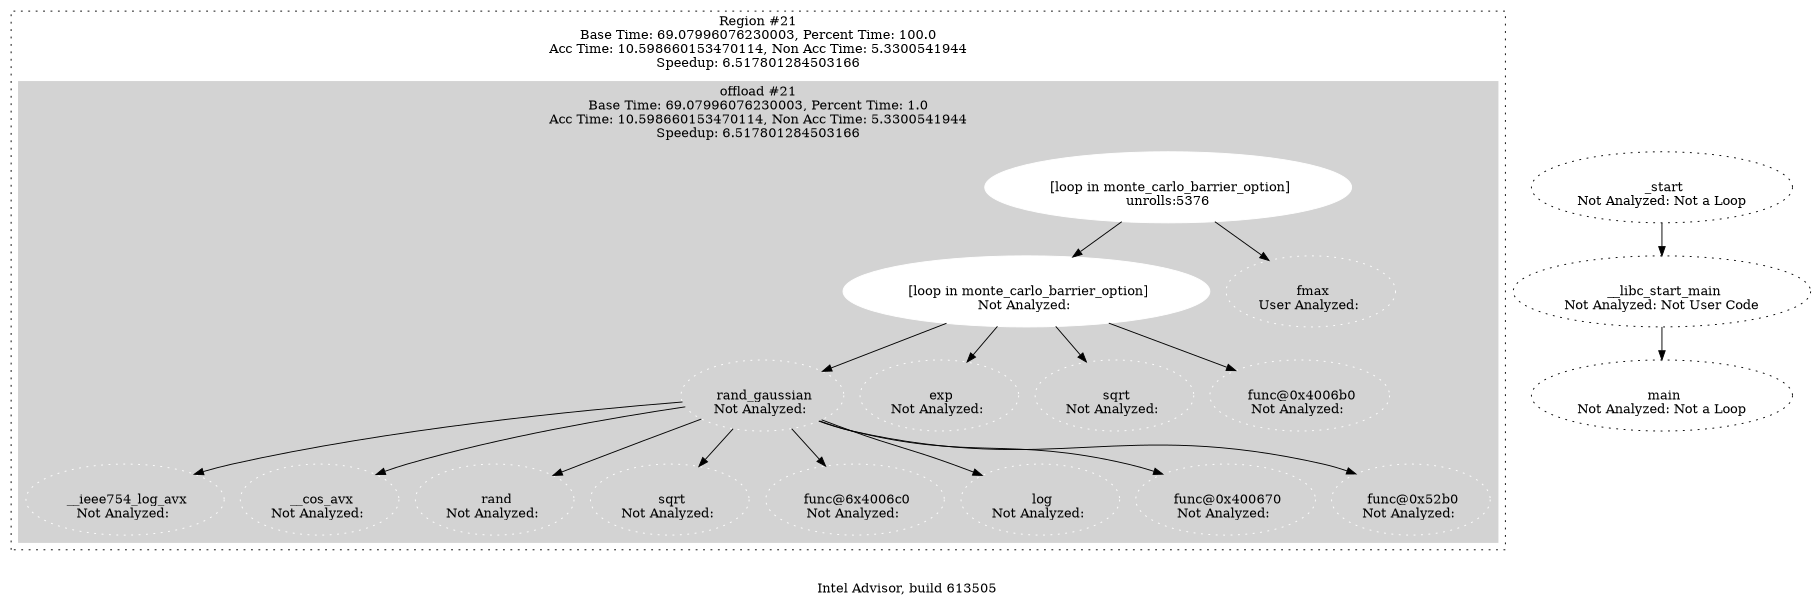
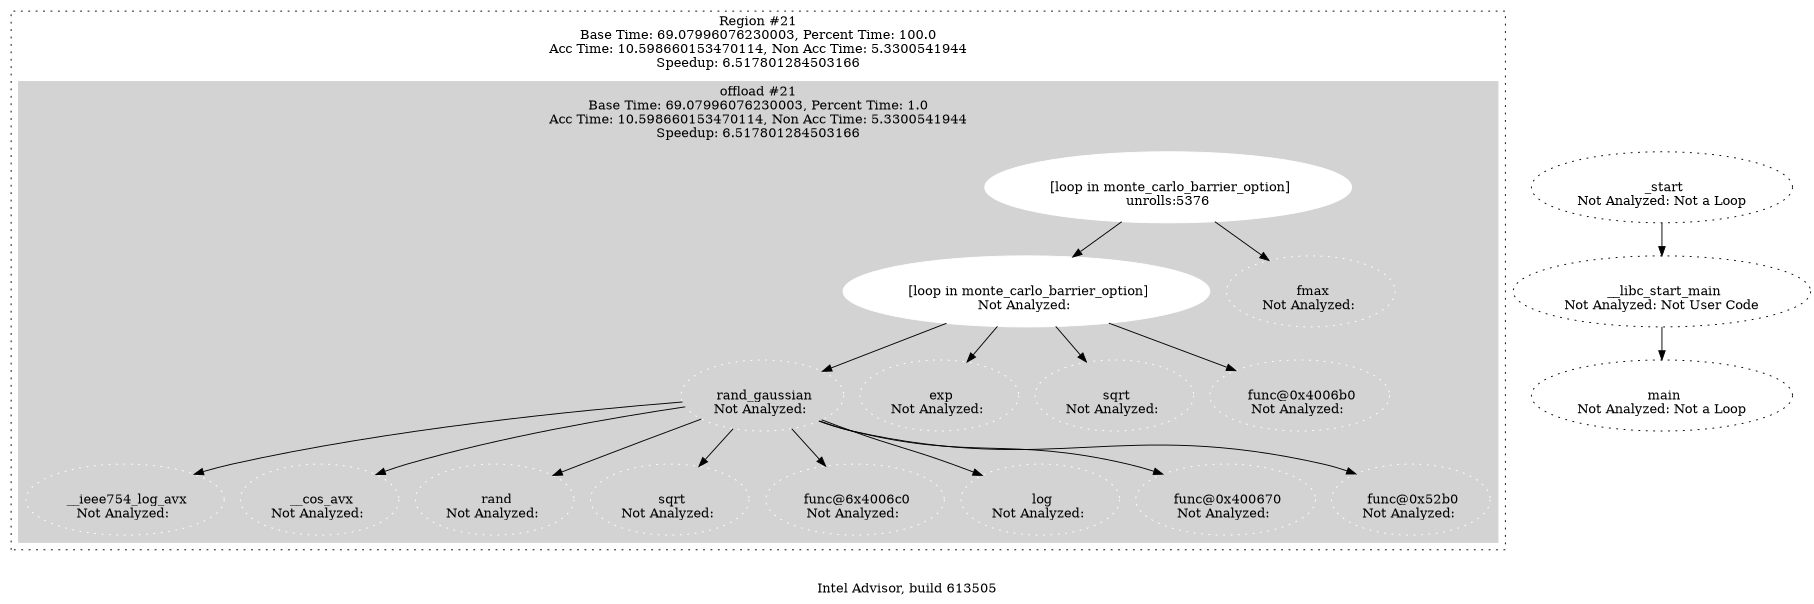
node "fmax User Analyzed:": label "fmax User Analyzed:" -> "fmax Not Analyzed:"
